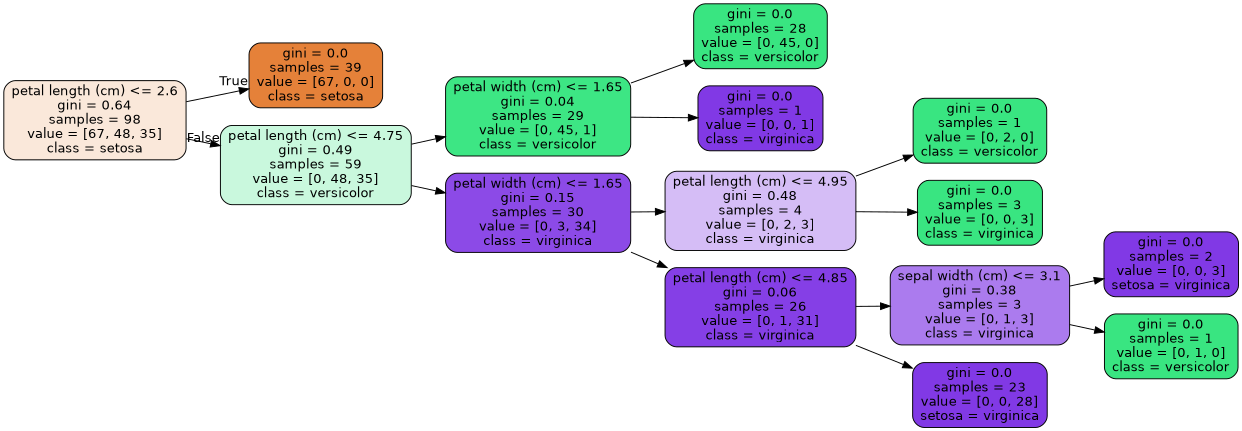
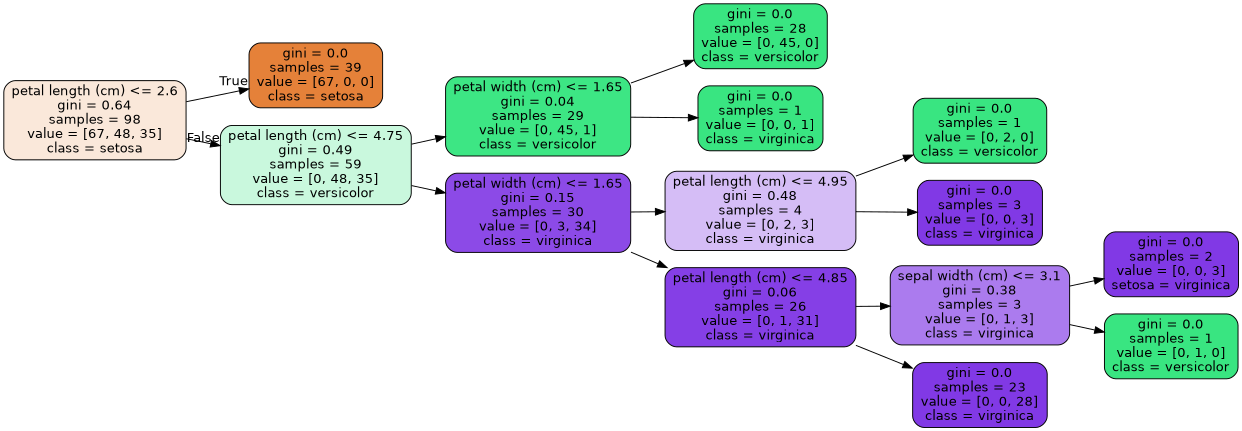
node "gini = 0.0 samples = 1 value = [0, 0, 1] class = virginica": fillcolor #8139e5 -> #39e581
node "gini = 0.0 samples = 3 value = [0, 0, 3] class = virginica": fillcolor #39e581 -> #8139e5
node "gini = 0.0 samples = 23 value = [0, 0, 28] setosa = virginica": label "gini = 0.0 samples = 23 value = [0, 0, 28] setosa = virginica" -> "gini = 0.0 samples = 23 value = [0, 0, 28] class = virginica"
